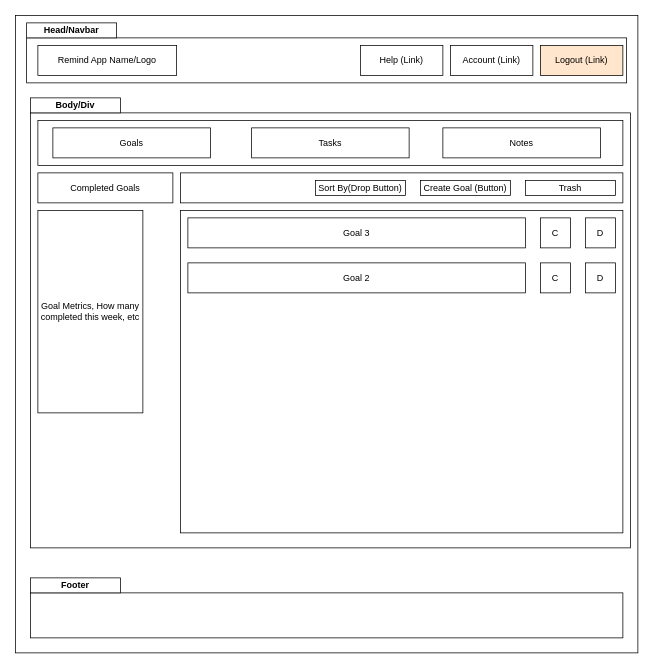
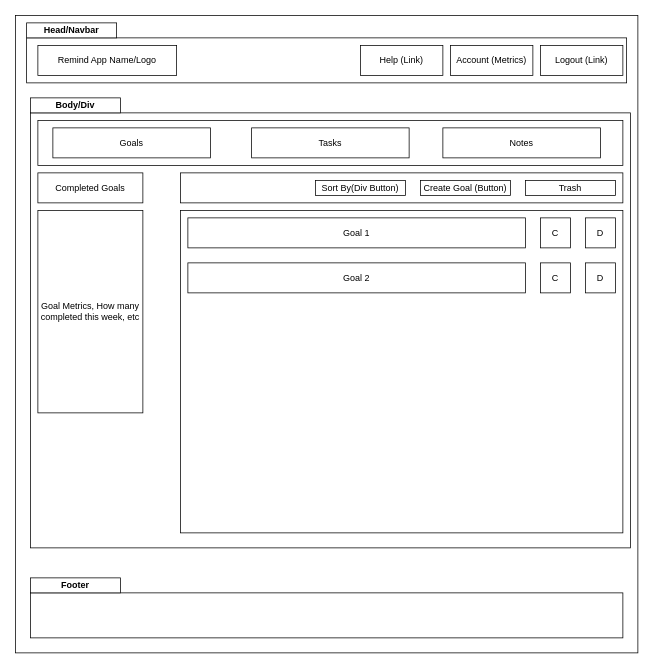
node "Account (Link)": label "Account (Link)" -> "Account (Metrics)"
node "Logout (Link)": fillcolor #ffe6cc -> #ffffff
node "Completed Goals": size 135x30 -> 105x30
node "Sort By(Drop Button)": label "Sort By(Drop Button)" -> "Sort By(Div Button)"
node "Goal 3": label "Goal 3" -> "Goal 1"
